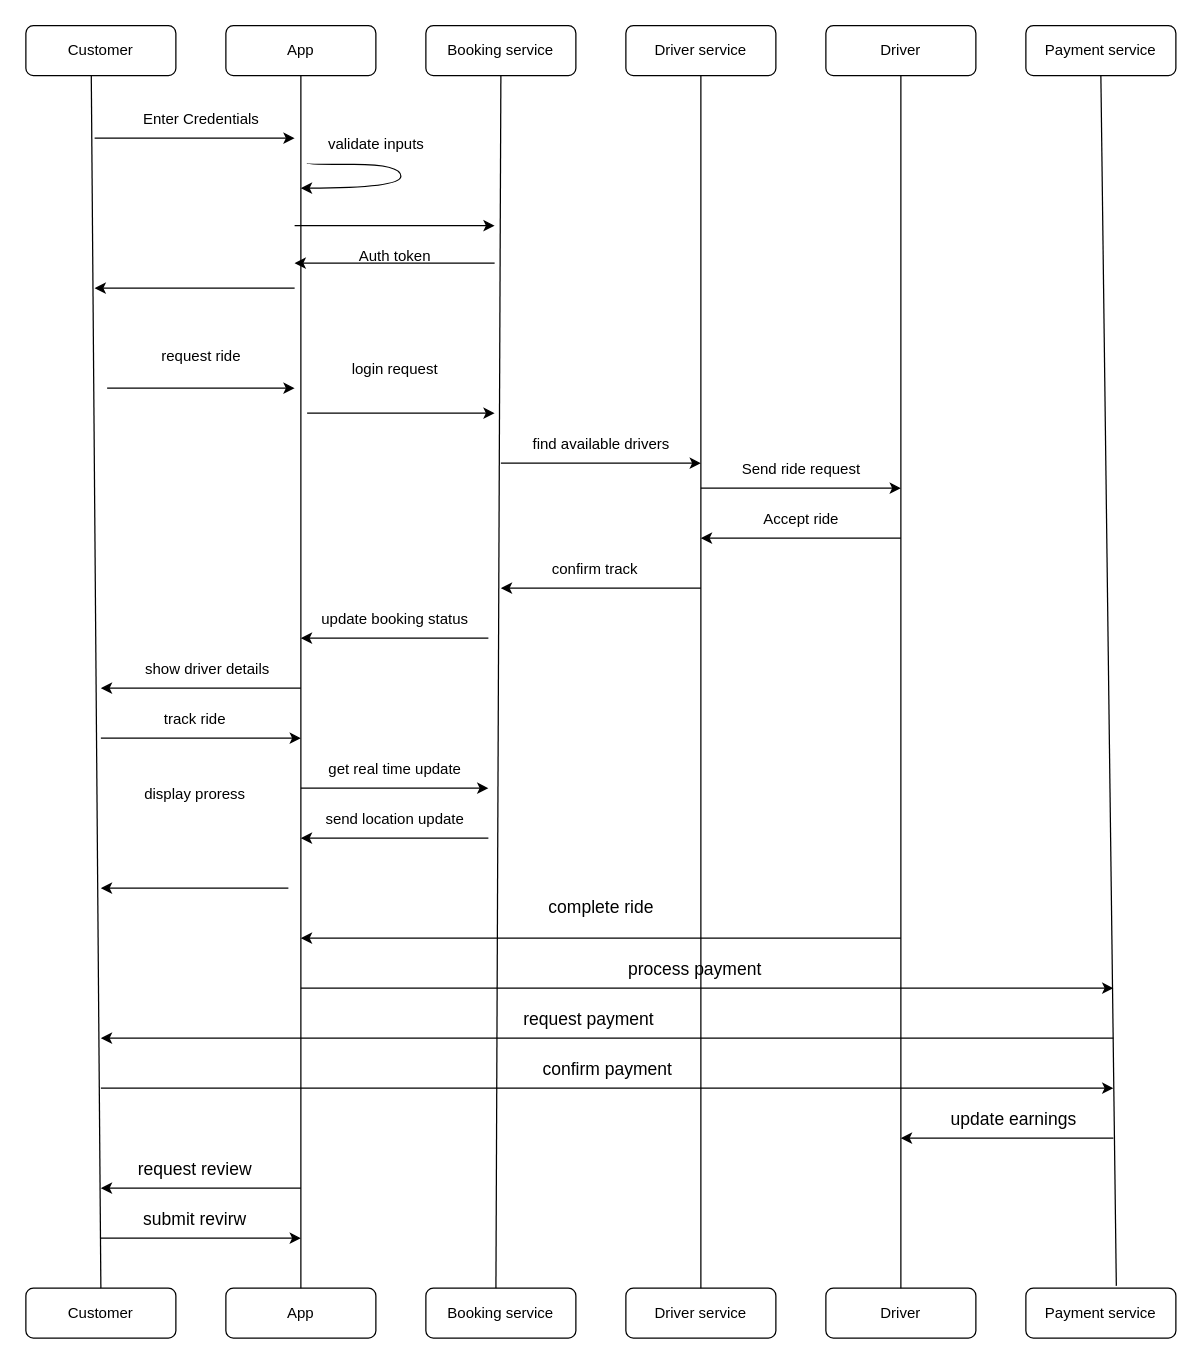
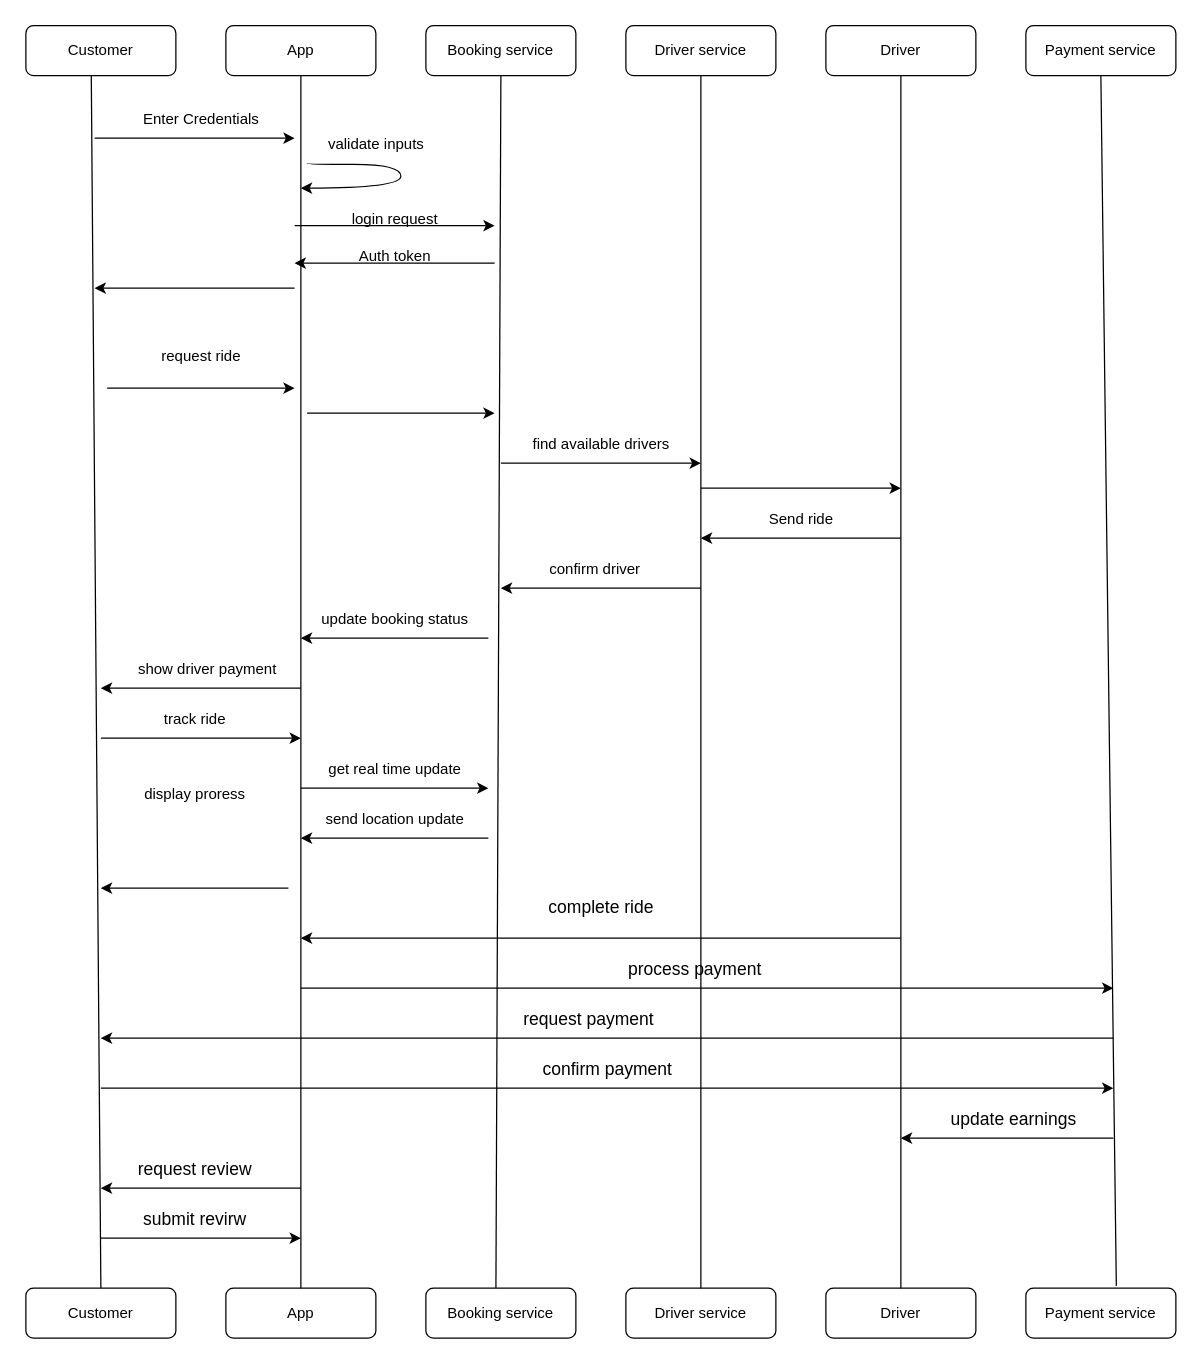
node "login request": moved (394, 369) -> (394, 219)
node "Send ride request": removed
node "Accept ride": label "Accept ride" -> "Send ride"
node "confirm track": label "confirm track" -> "confirm driver"
node "show driver details": label "show driver details" -> "show driver payment"
